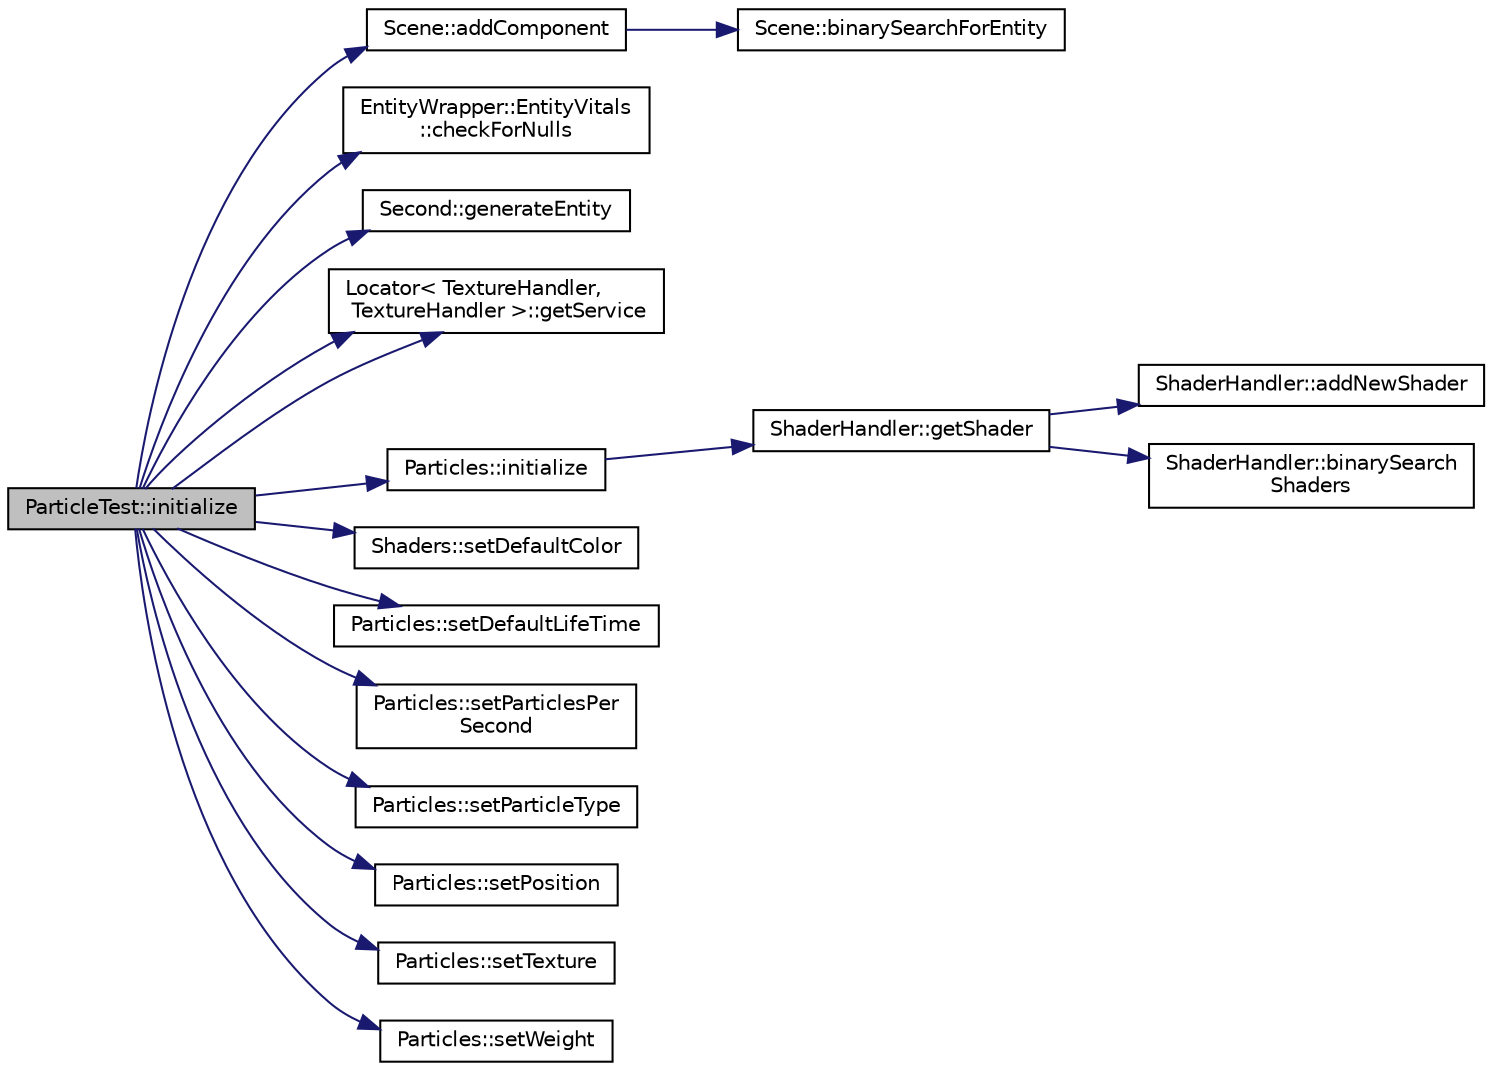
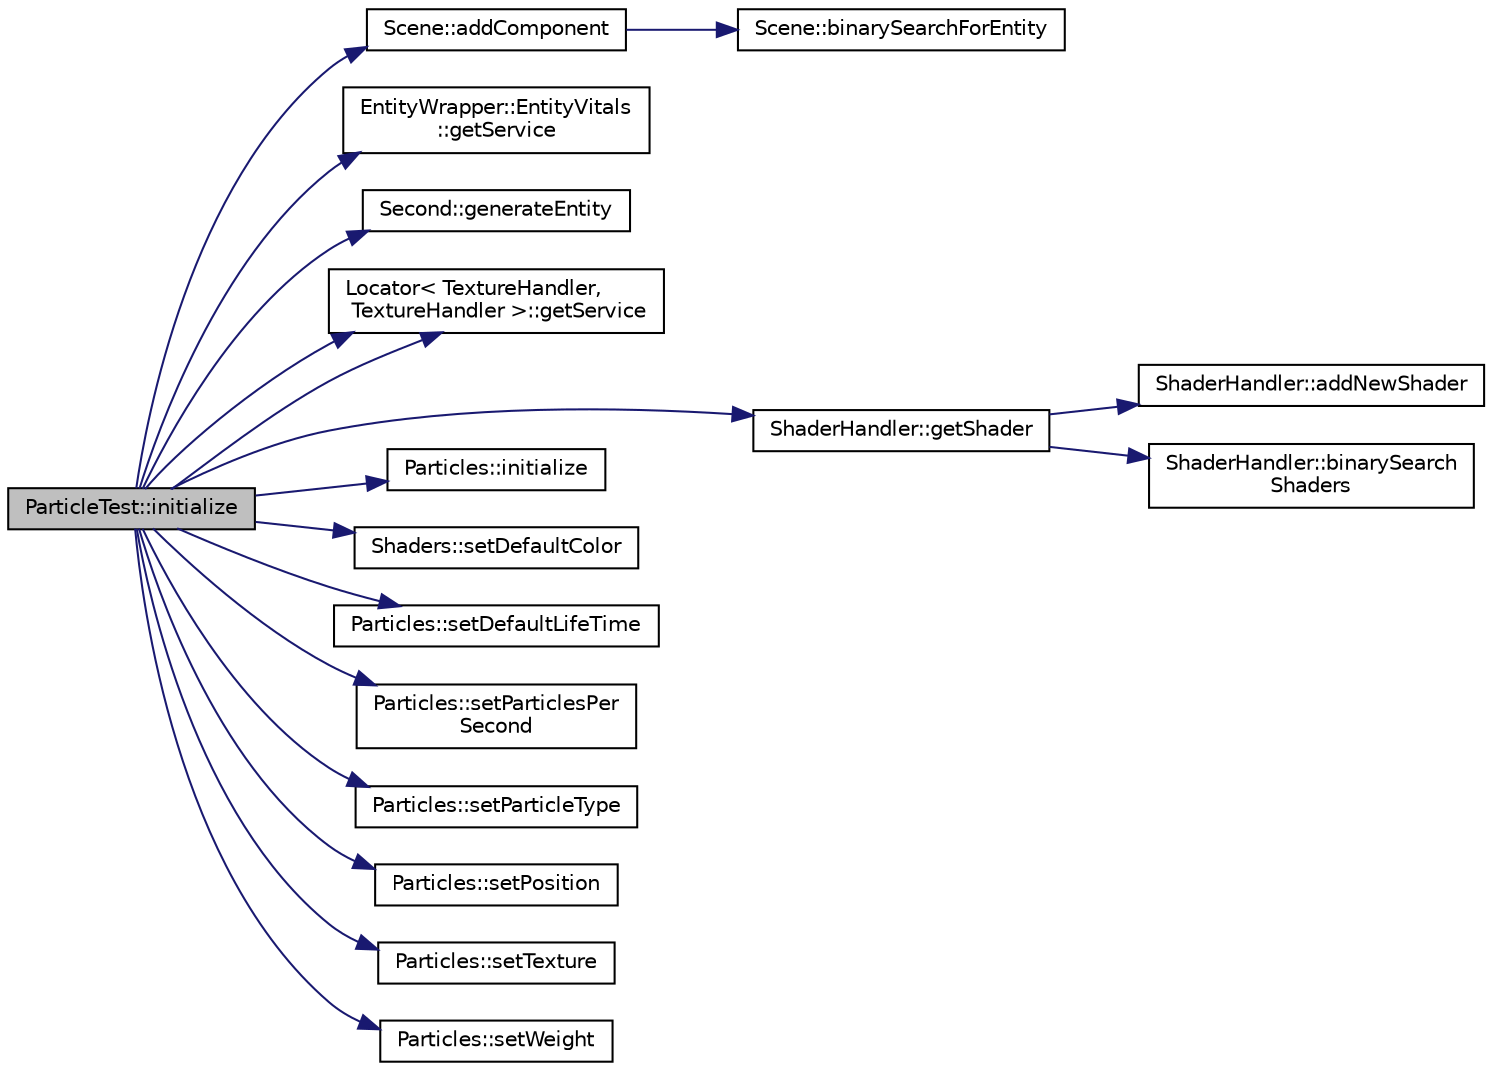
node "EntityWrapper::EntityVitals ::checkForNulls": label "EntityWrapper::EntityVitals ::checkForNulls" -> "EntityWrapper::EntityVitals ::getService"
edge "Particles::initialize" -> "ShaderHandler::getShader": now "ParticleTest::initialize" -> "ShaderHandler::getShader"
